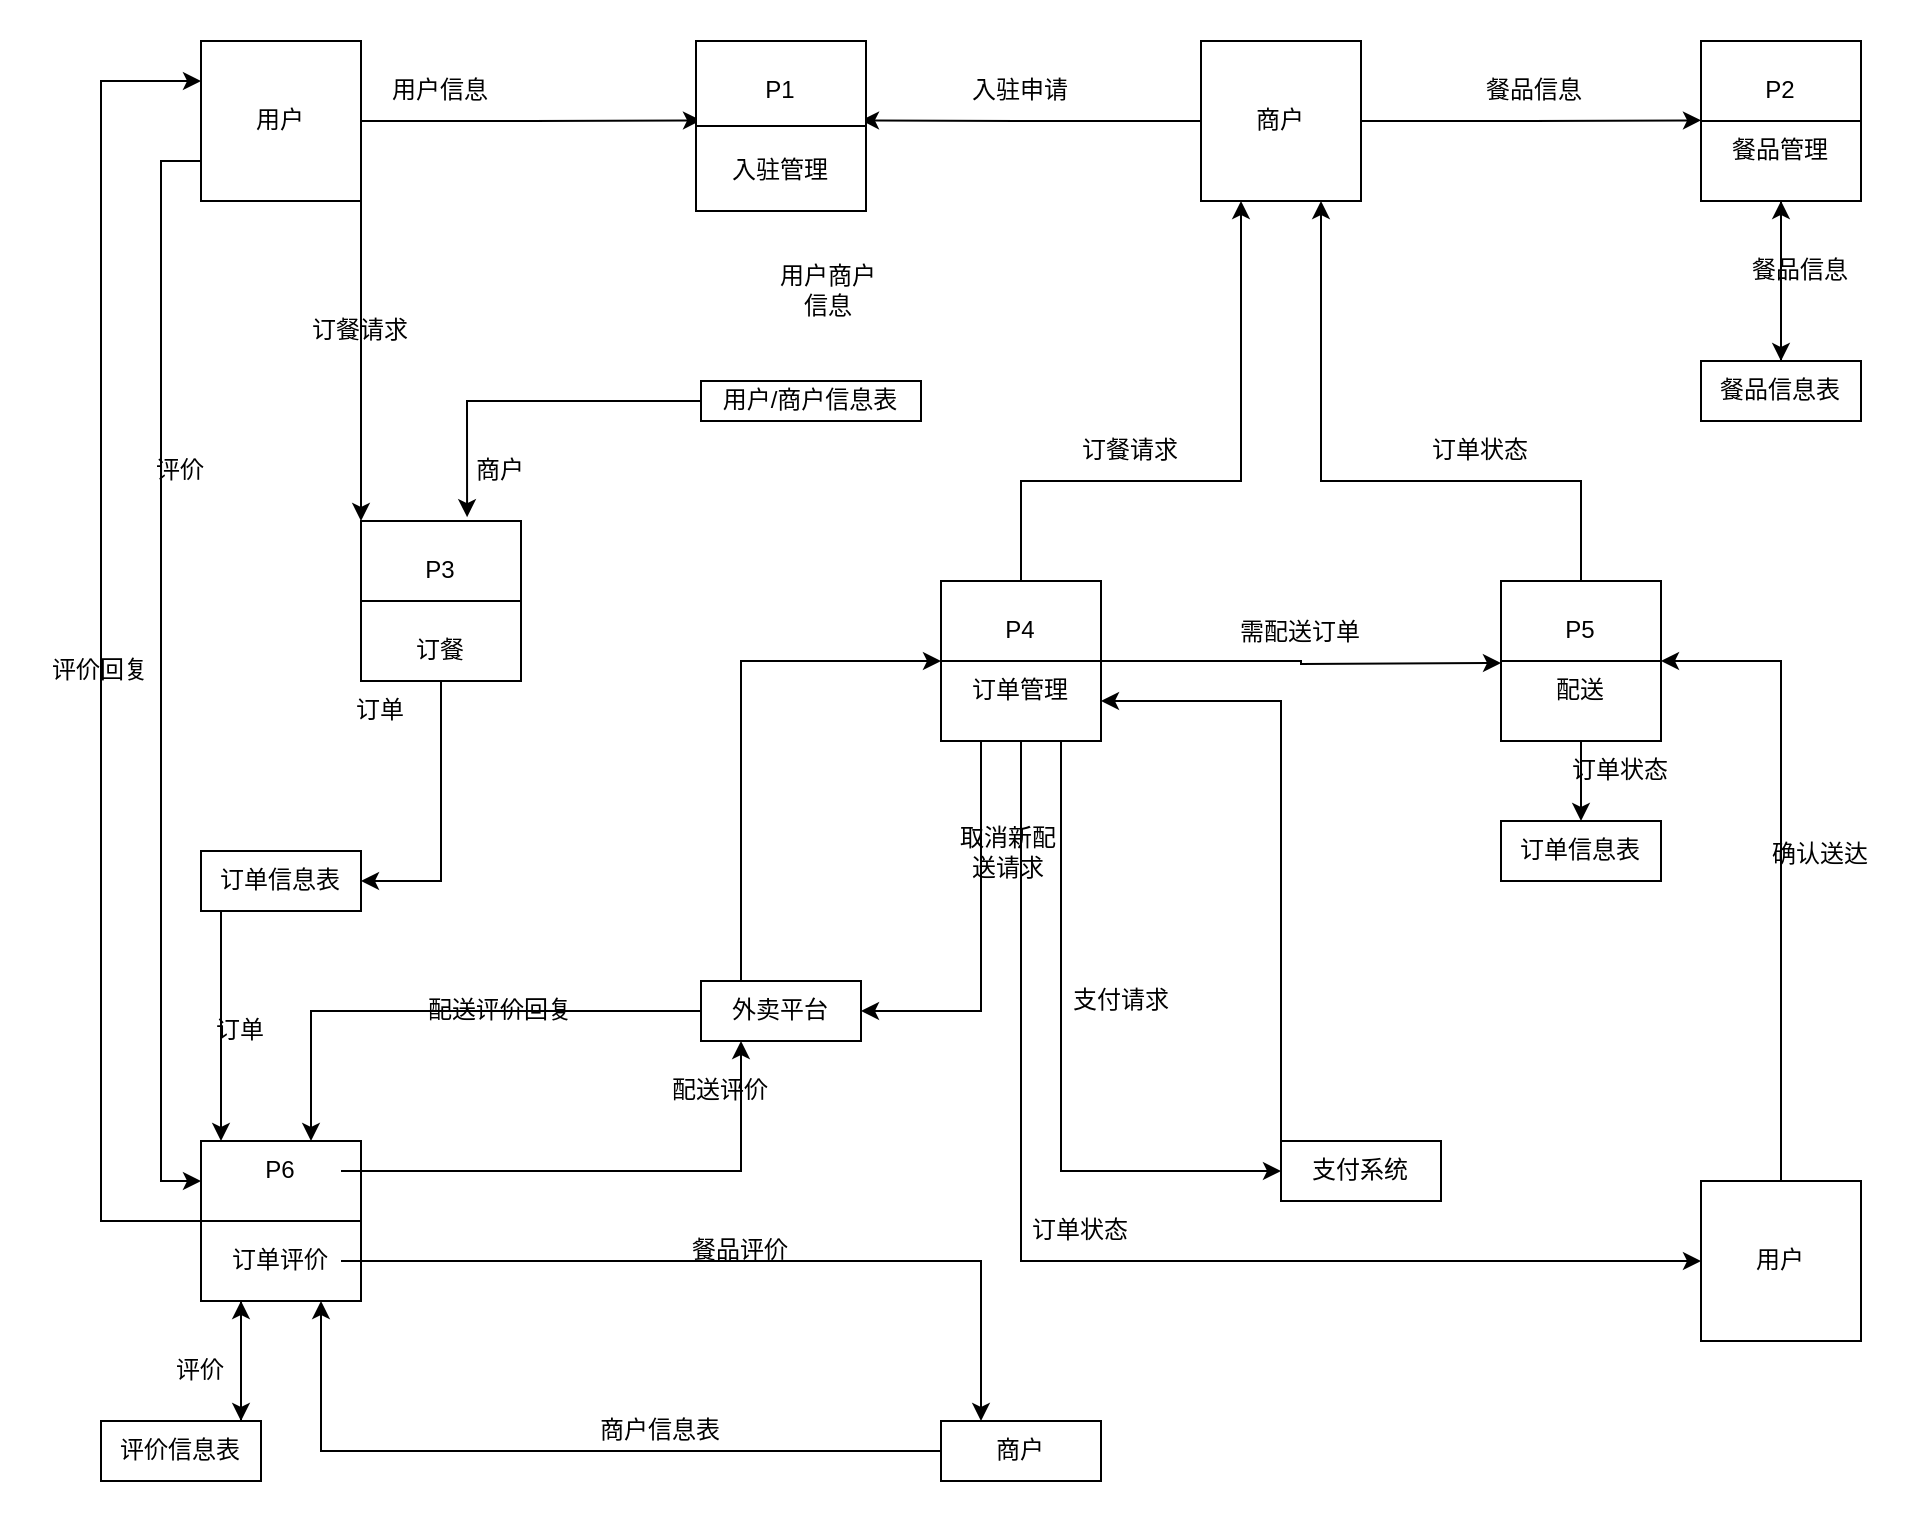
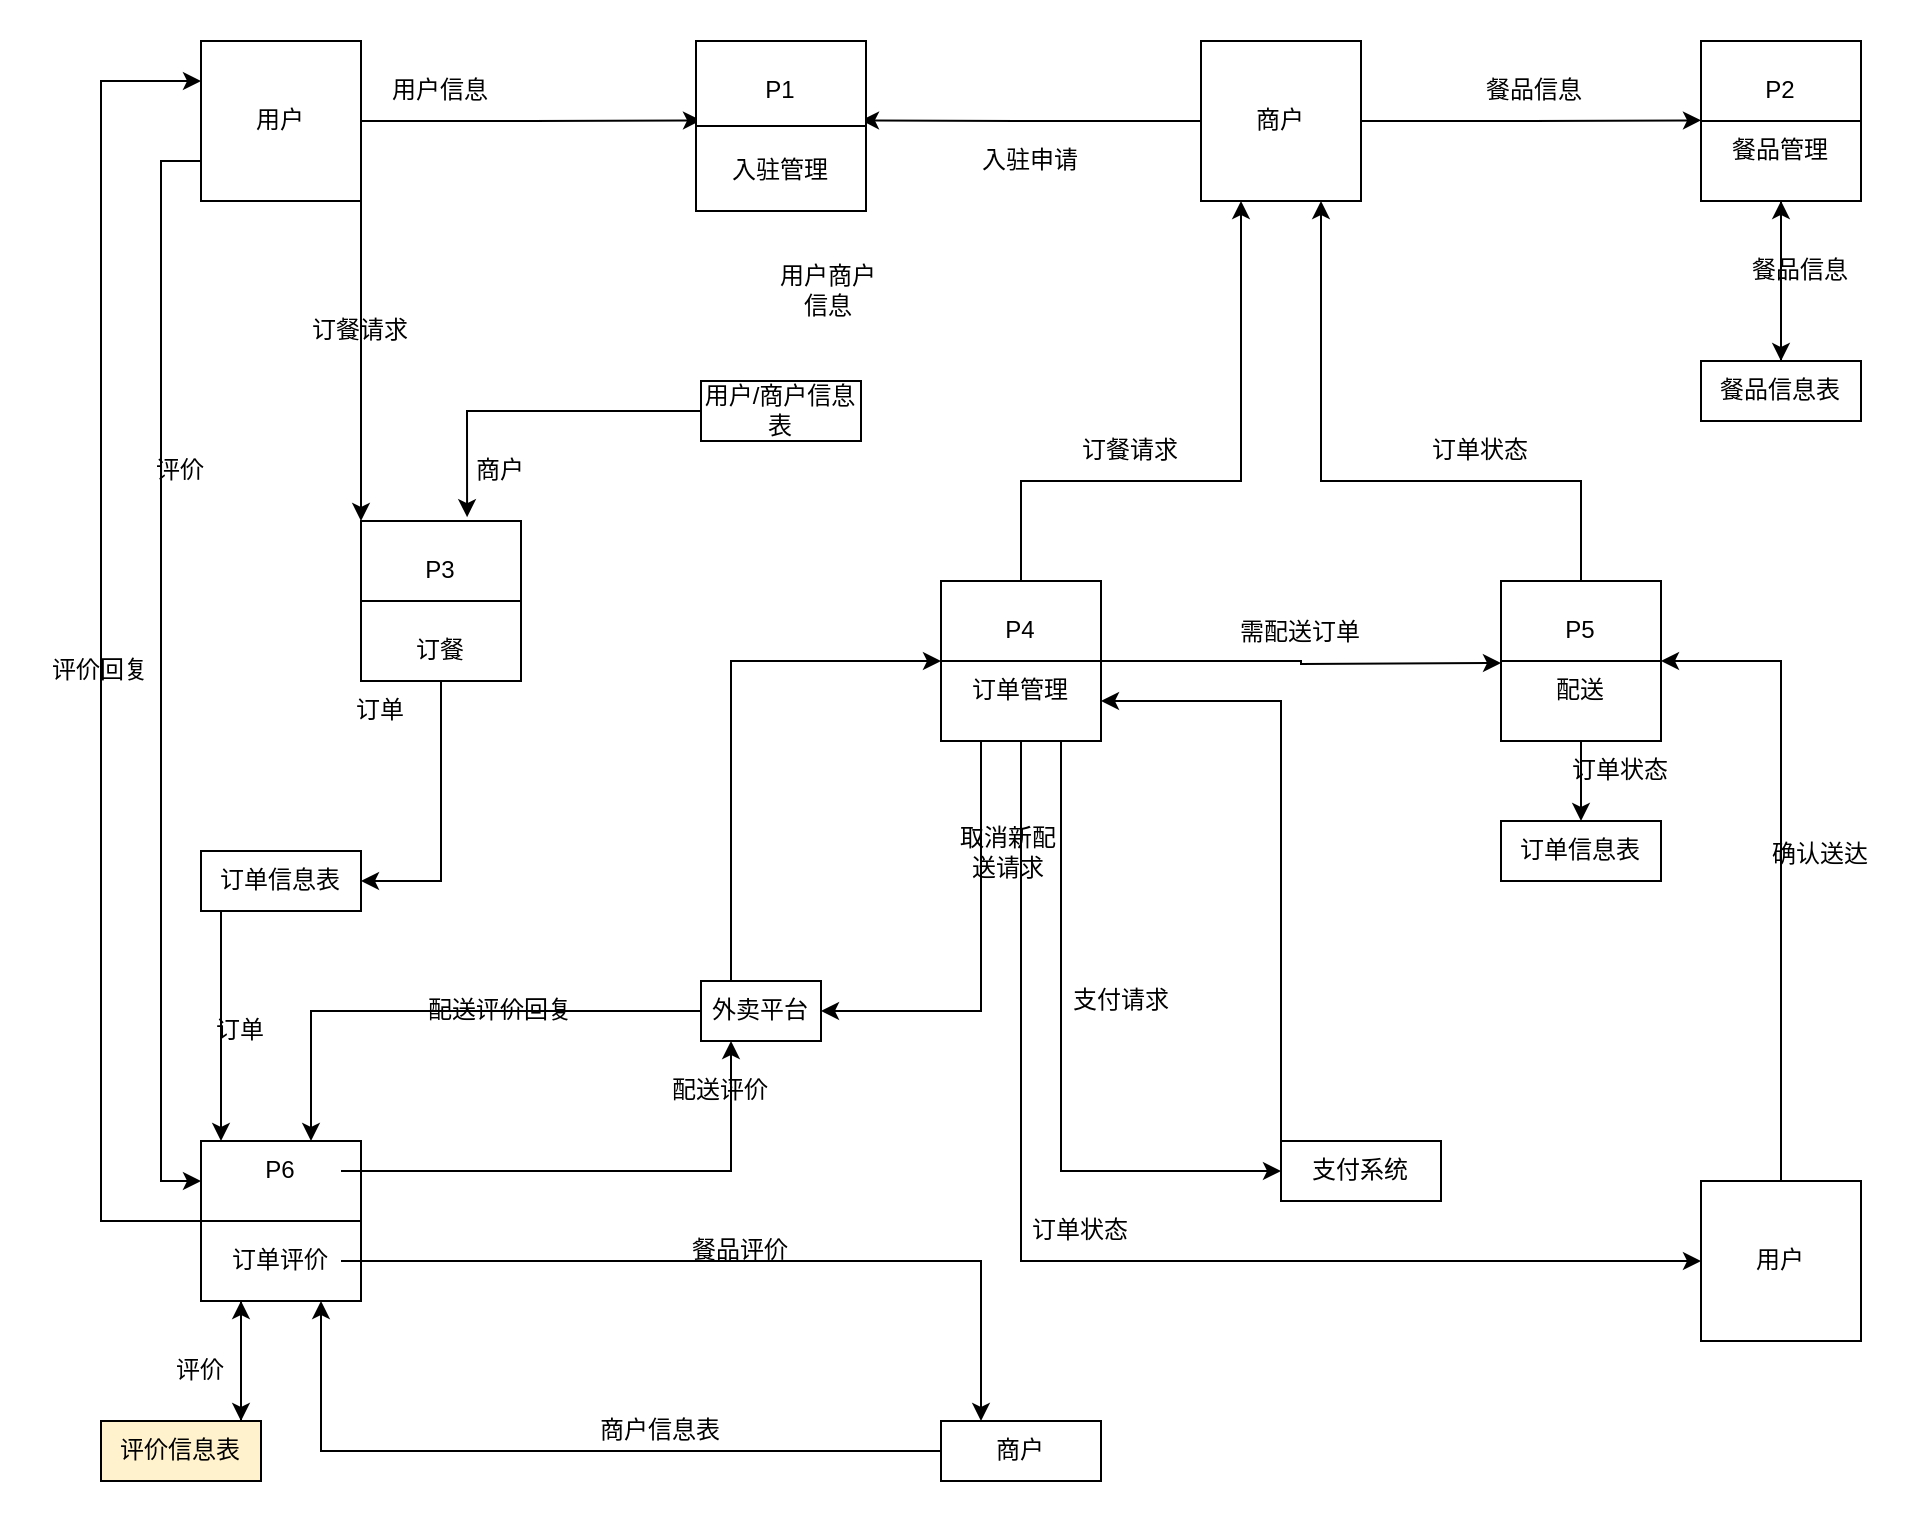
node "入驻申请": moved (1021, 91) -> (1031, 161)
node "用户/商户信息表": size 220x40 -> 160x60
node "外卖平台": size 160x60 -> 120x60
node "评价信息表": fillcolor #ffffff -> #fff2cc
